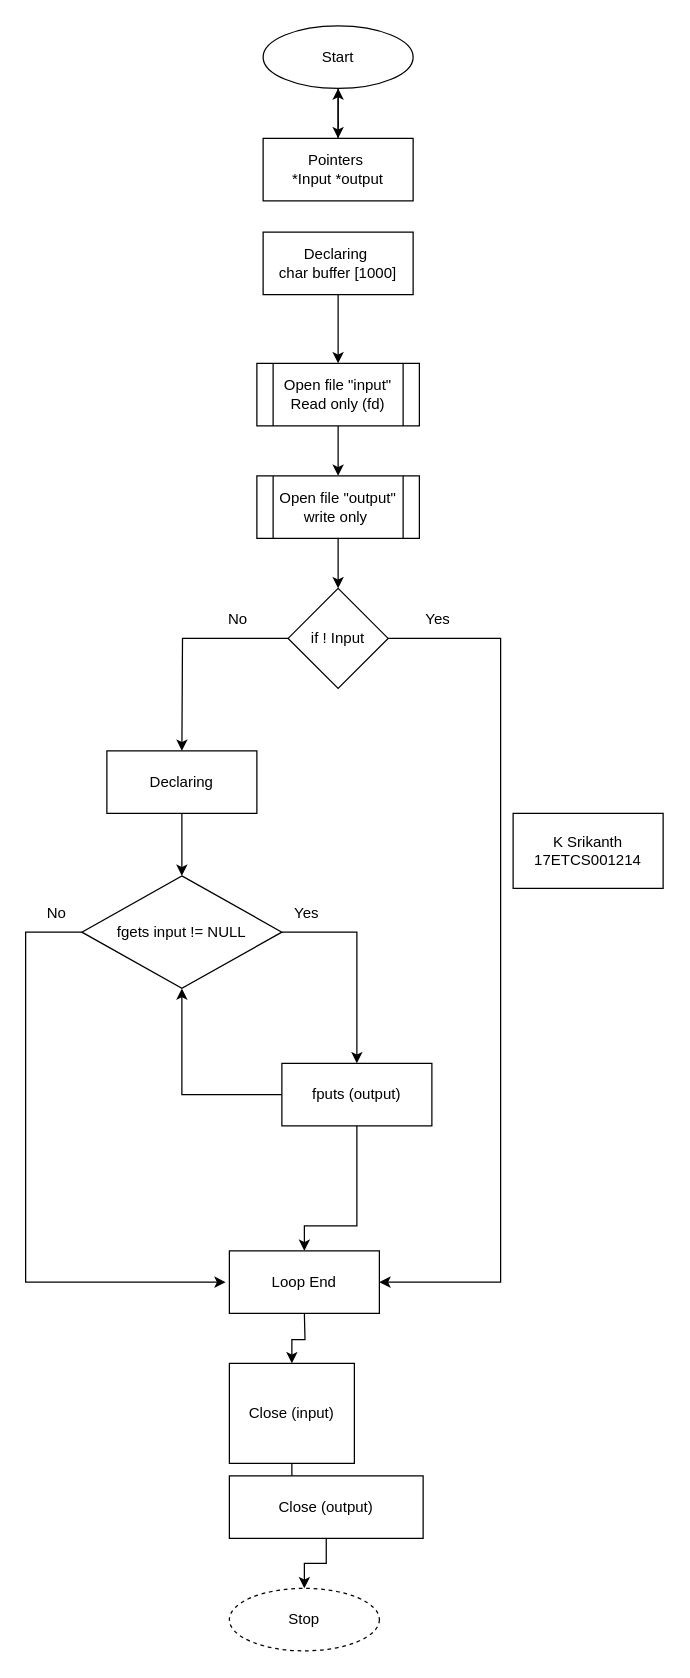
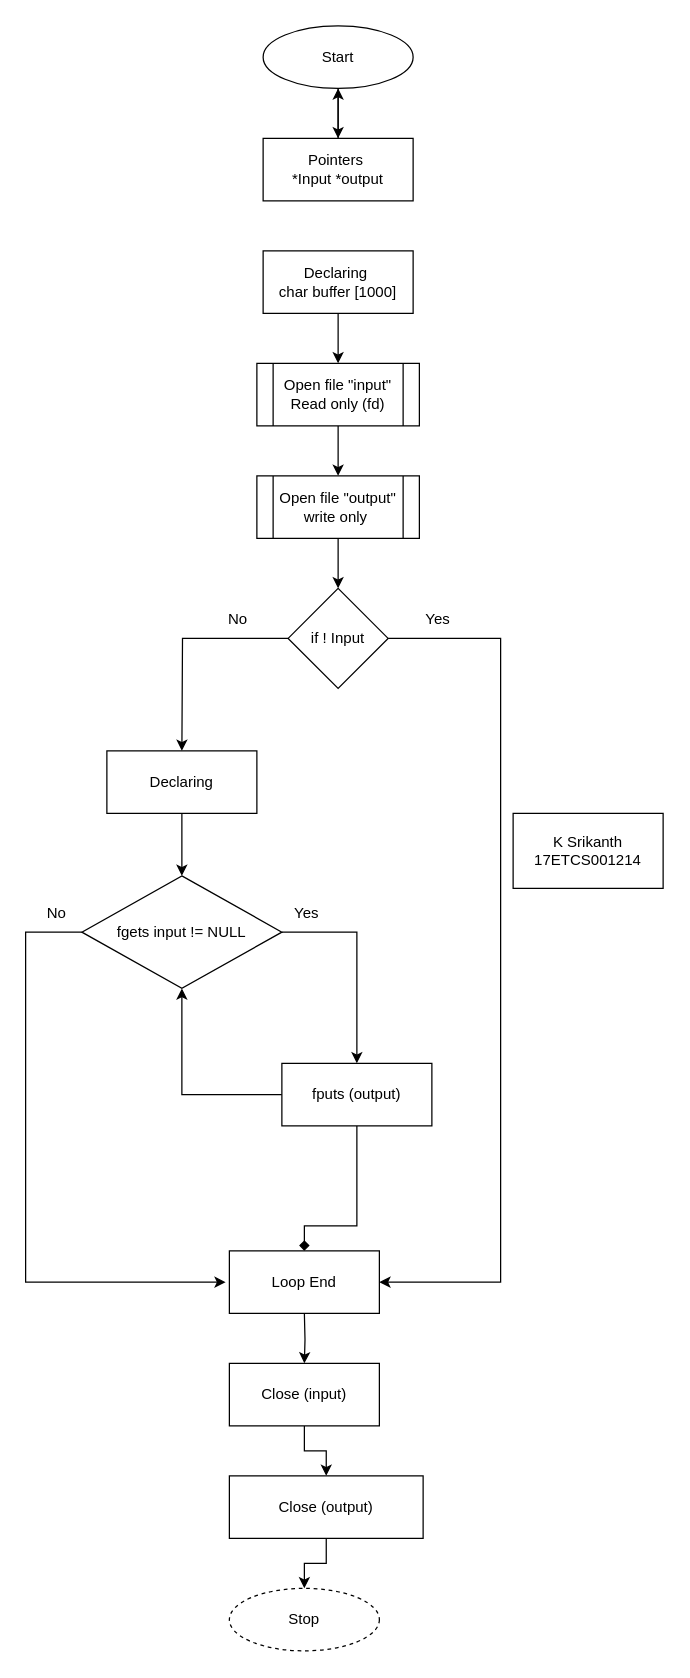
node "Declaring char buffer [1000]": moved (338, 263) -> (338, 282)
edge "fputs (output)" -> "Loop End": arrowhead classic -> diamond
node "Close (input)": size 125x100 -> 150x63
